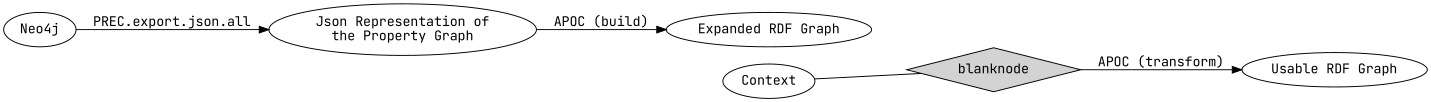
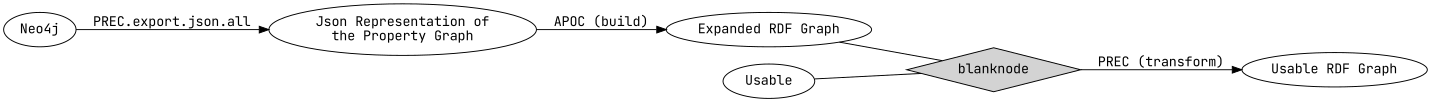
edge "Expanded RDF Graph" -- "blanknode": added
edge "blanknode" -> "Usable RDF Graph": label "APOC (transform)" -> "PREC (transform)"
node "Context": label "Context" -> "Usable"
